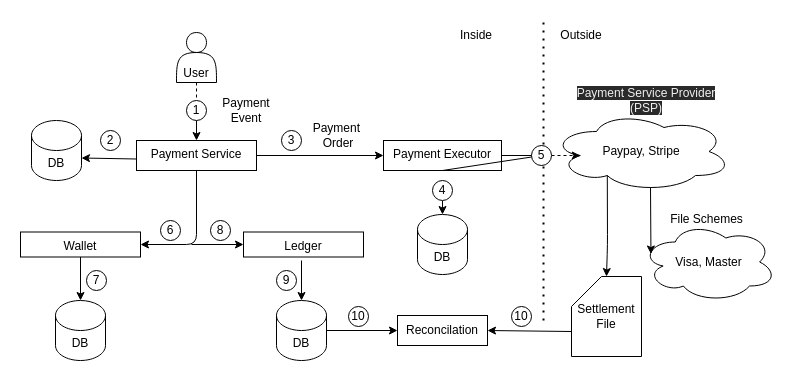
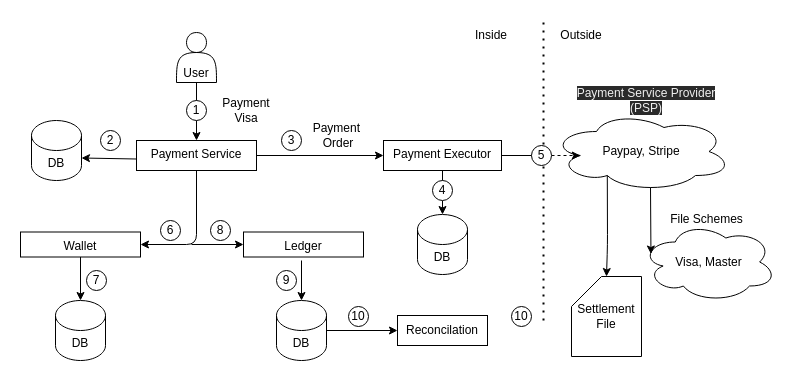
node "Inside": moved (477, 36) -> (492, 36)
edge "User" -- "1": style dashed -> solid
node "Payment Event": label "Payment Event" -> "Payment Visa"
edge "Payment Executor" -- "5": now "Payment Executor" -- "4"
edge "Settlement File" -> "Reconcilation": removed
